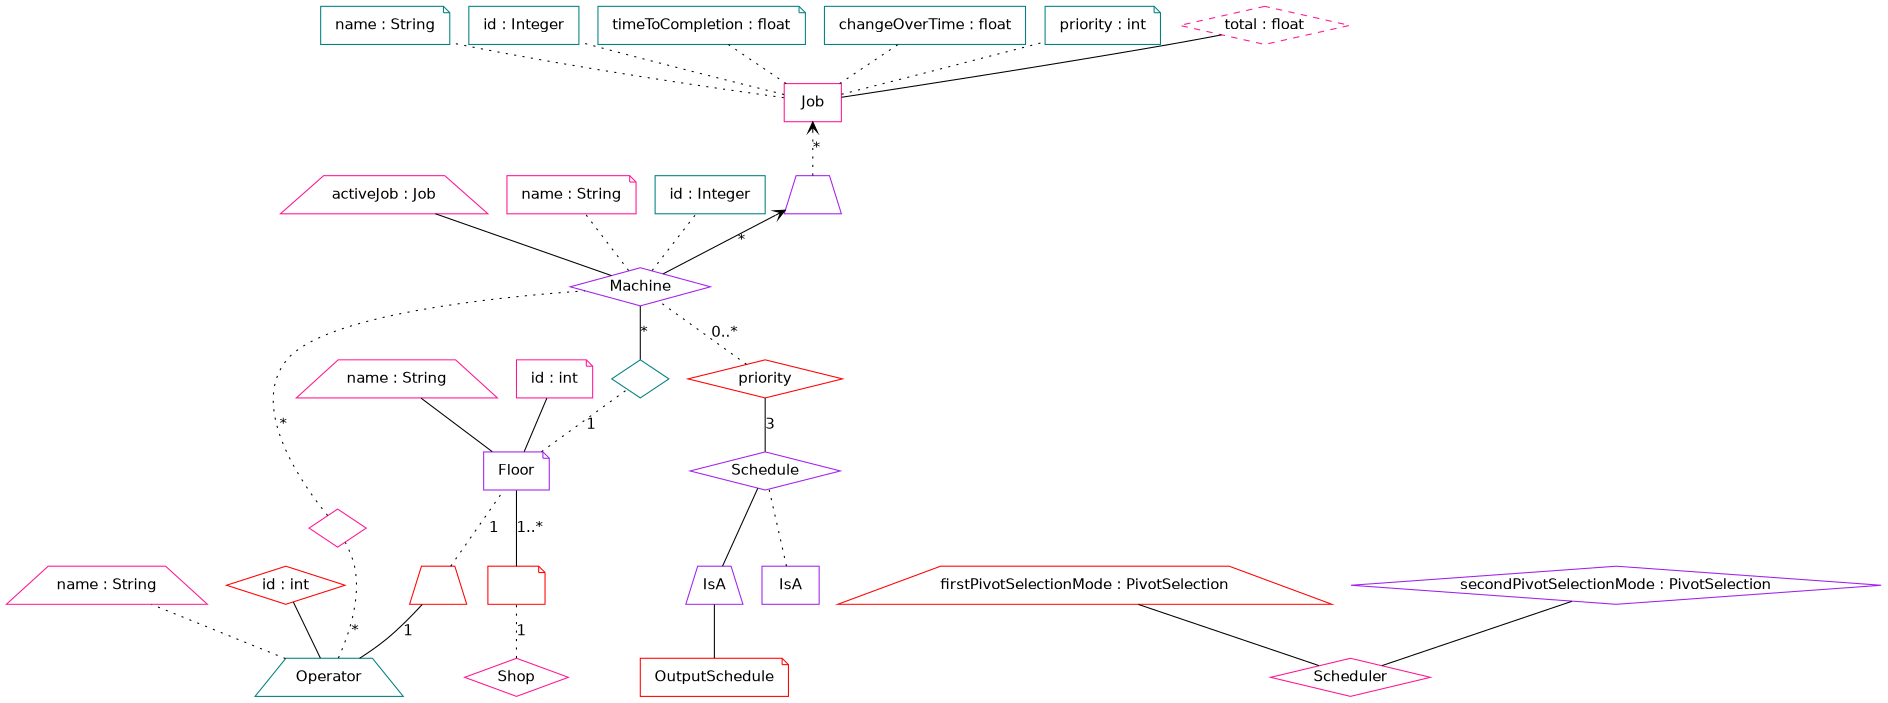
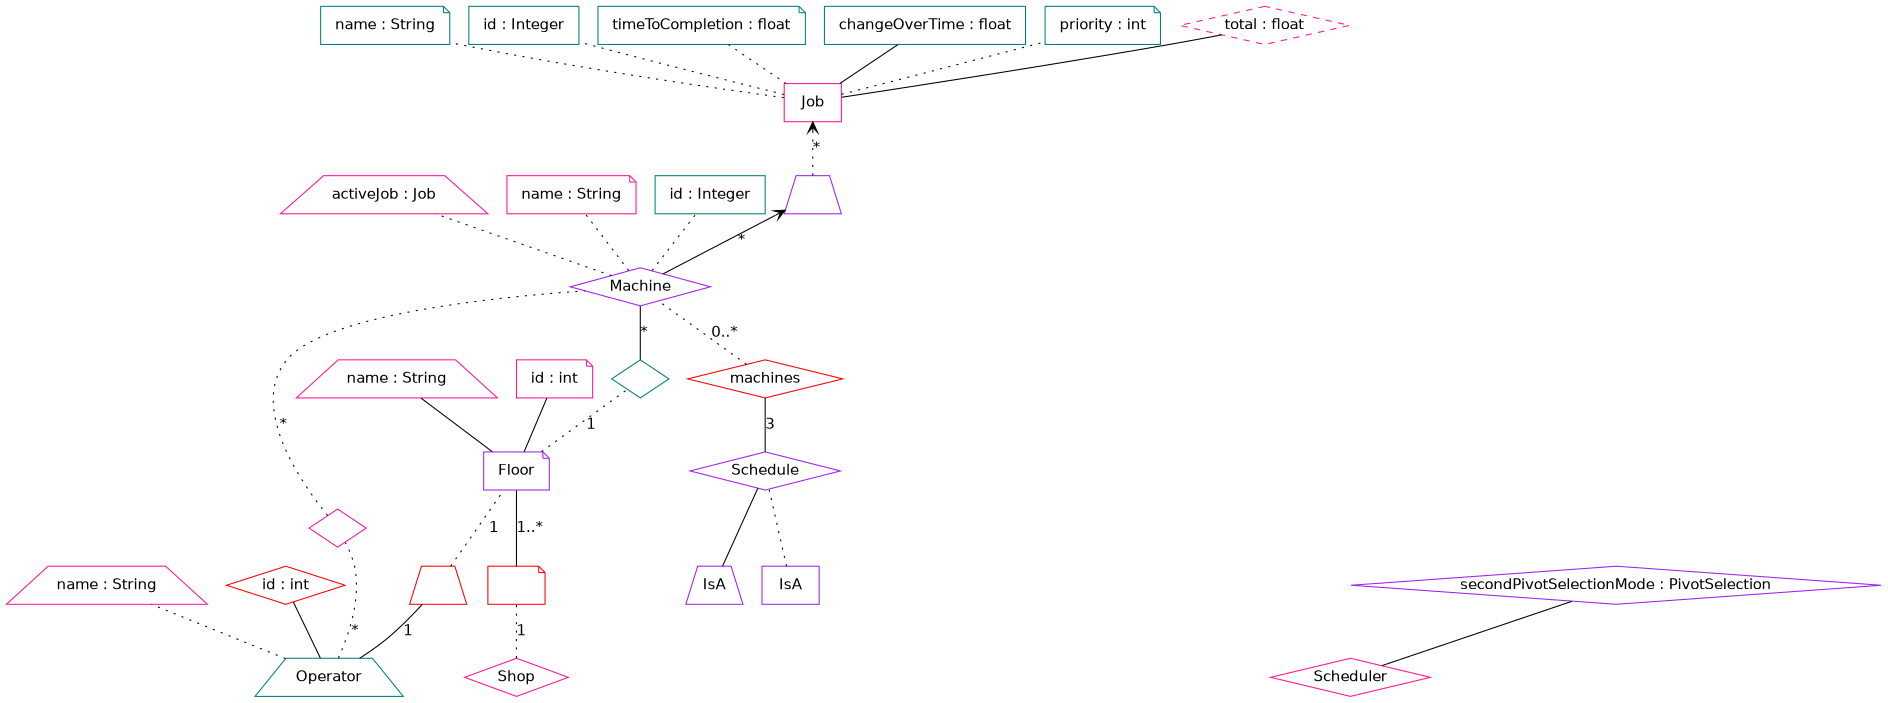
edge "changeOverTime : float" -- "Job": style dotted -> solid
edge "activeJob : Job" -- "Machine": style solid -> dotted
node "priority": label "priority" -> "machines"
node "firstPivotSelectionMode : PivotSelection": removed
node "OutputSchedule": removed
